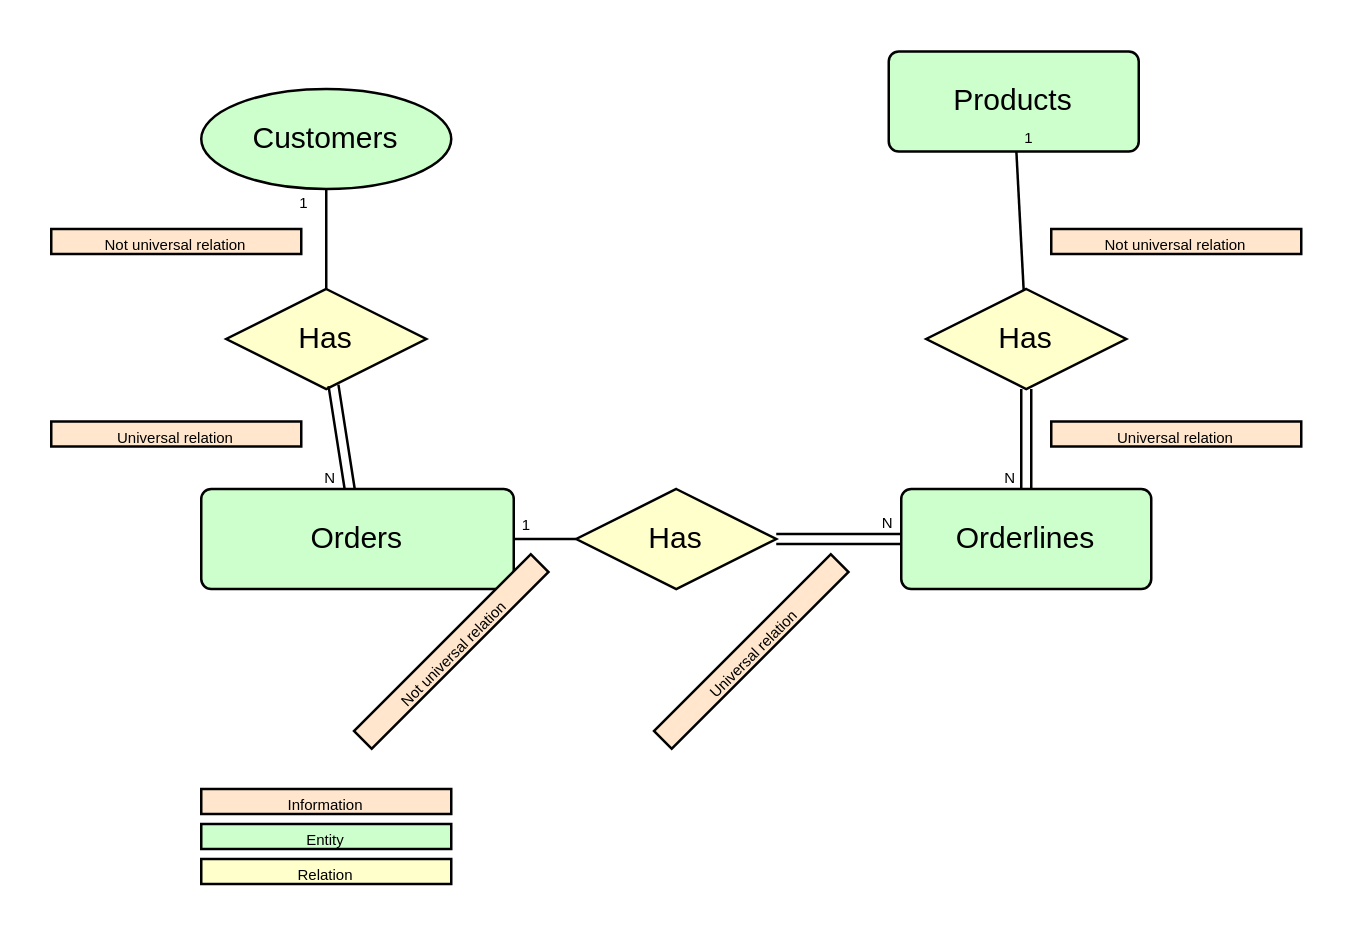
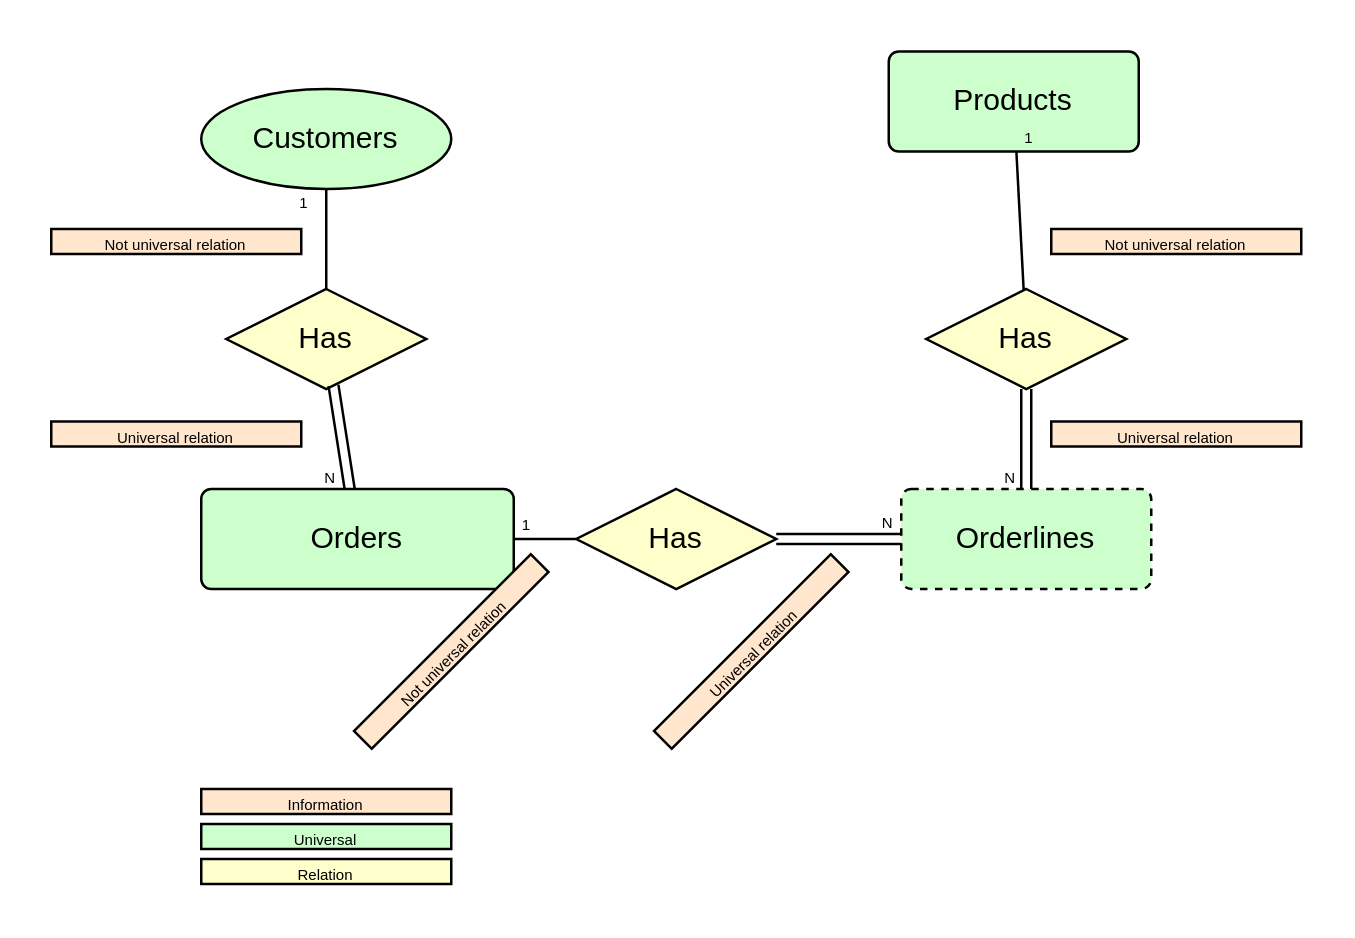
node "Orderlines": style solid -> dashed
node "Entity": label "Entity" -> "Universal"
